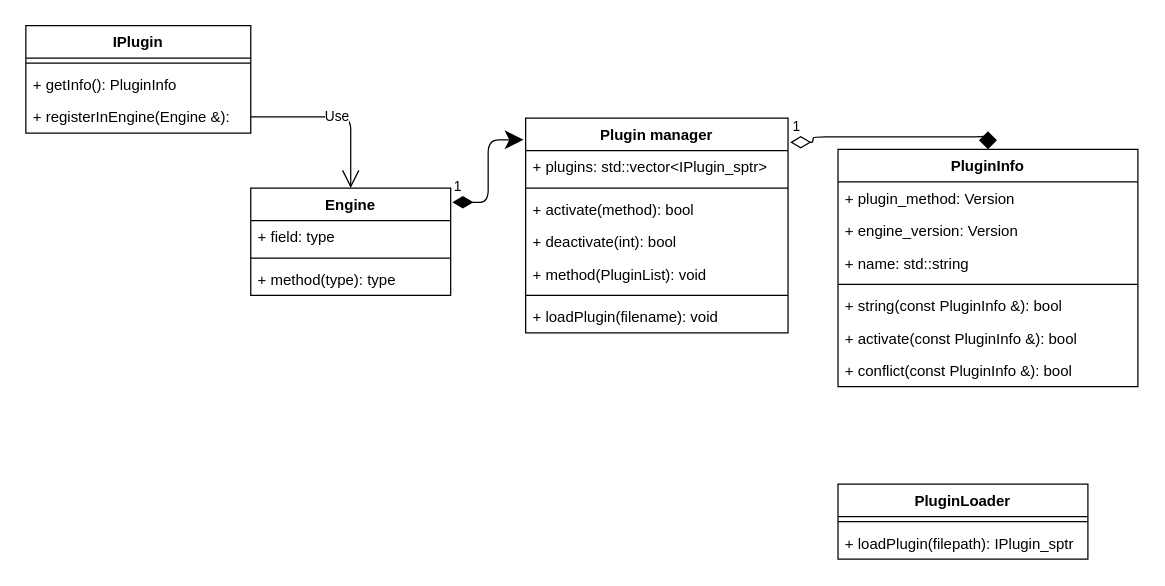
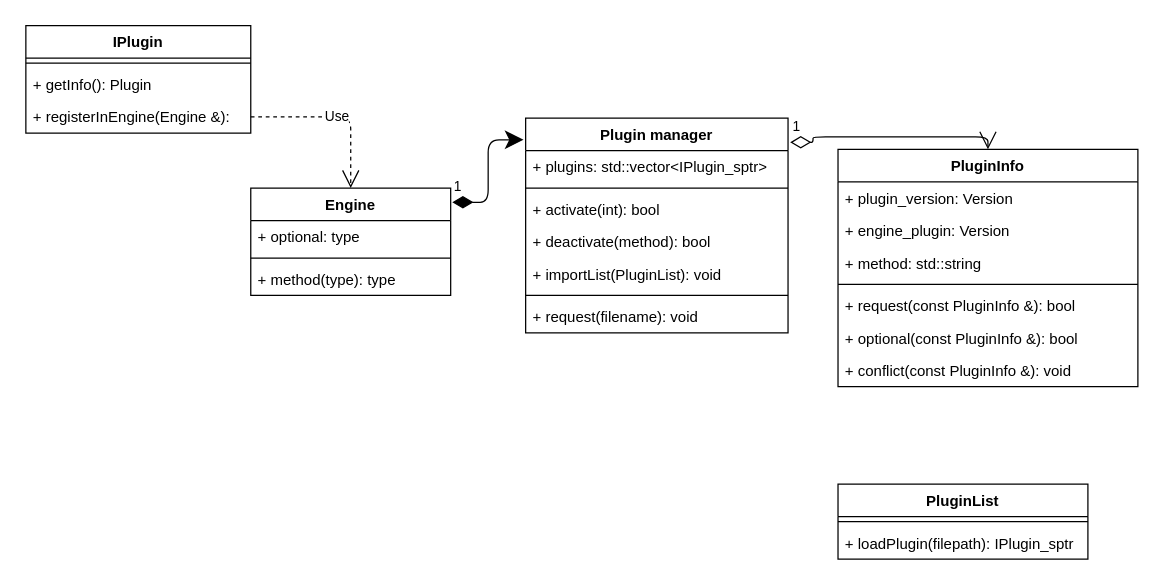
node "+ getInfo(): PluginInfo": label "+ getInfo(): PluginInfo" -> "+ getInfo(): Plugin"
edge "+ registerInEngine(Engine &):" -> "Engine": style solid -> dashed
edge "Plugin manager" -- "PluginInfo": arrowhead diamond -> open
node "+ plugin_method: Version": label "+ plugin_method: Version" -> "+ plugin_version: Version"
node "+ activate(method): bool": label "+ activate(method): bool" -> "+ activate(int): bool"
node "+ engine_version: Version": label "+ engine_version: Version" -> "+ engine_plugin: Version"
node "+ field: type": label "+ field: type" -> "+ optional: type"
node "+ deactivate(int): bool": label "+ deactivate(int): bool" -> "+ deactivate(method): bool"
node "+ name: std::string": label "+ name: std::string" -> "+ method: std::string"
node "+ method(PluginList): void": label "+ method(PluginList): void" -> "+ importList(PluginList): void"
node "+ string(const PluginInfo &): bool": label "+ string(const PluginInfo &): bool" -> "+ request(const PluginInfo &): bool"
node "+ loadPlugin(filename): void": label "+ loadPlugin(filename): void" -> "+ request(filename): void"
node "+ activate(const PluginInfo &): bool": label "+ activate(const PluginInfo &): bool" -> "+ optional(const PluginInfo &): bool"
node "+ conflict(const PluginInfo &): bool": label "+ conflict(const PluginInfo &): bool" -> "+ conflict(const PluginInfo &): void"
node "PluginLoader": label "PluginLoader" -> "PluginList"
